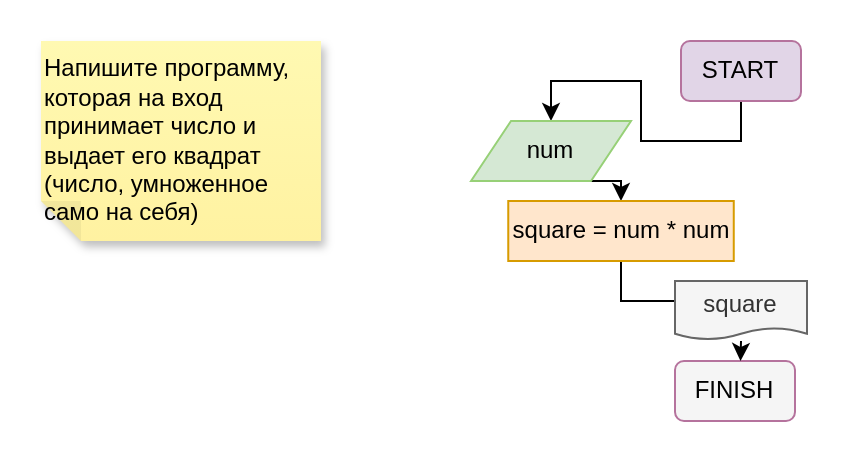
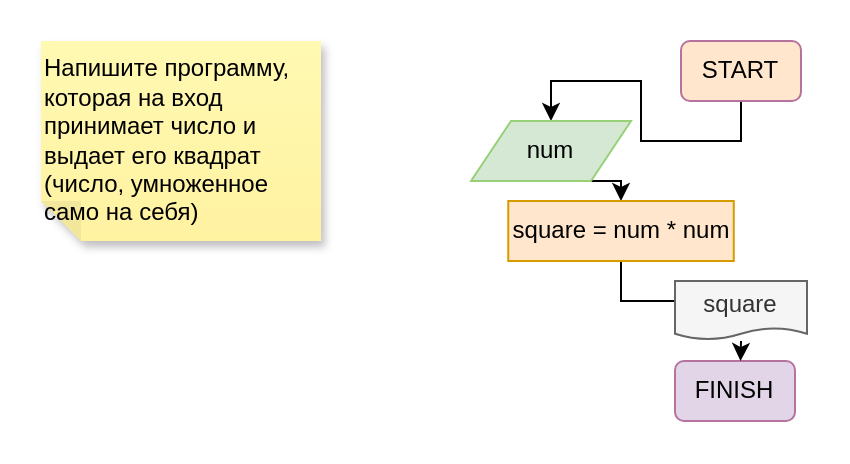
node "START": fillcolor #e1d5e7 -> #ffe6cc
node "FINISH": fillcolor #f5f5f5 -> #e1d5e7
